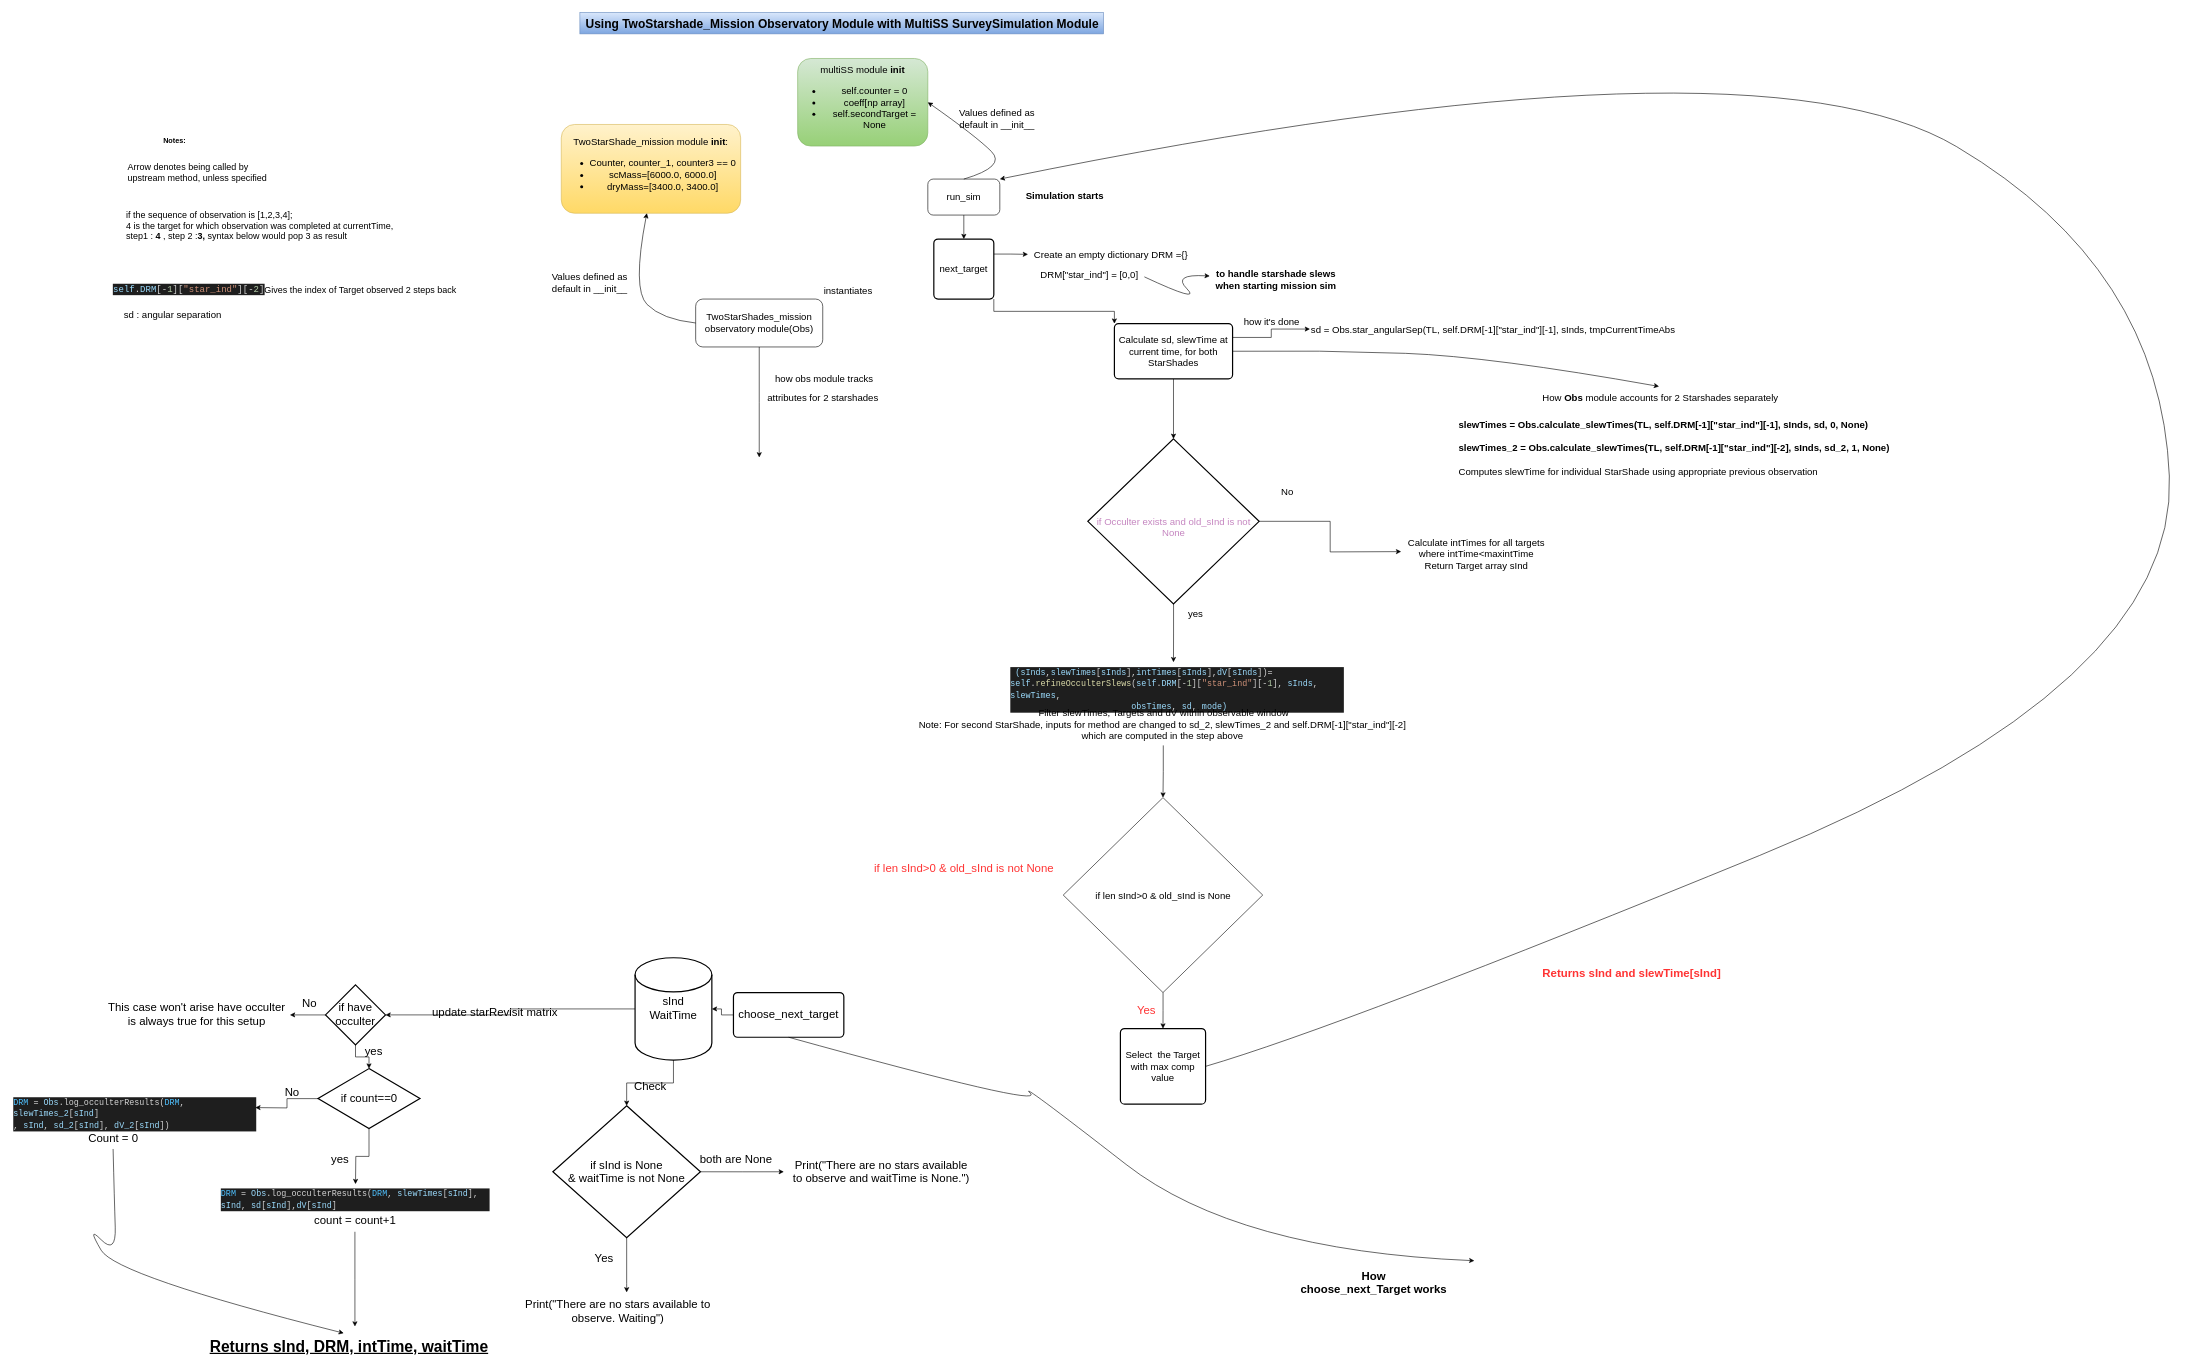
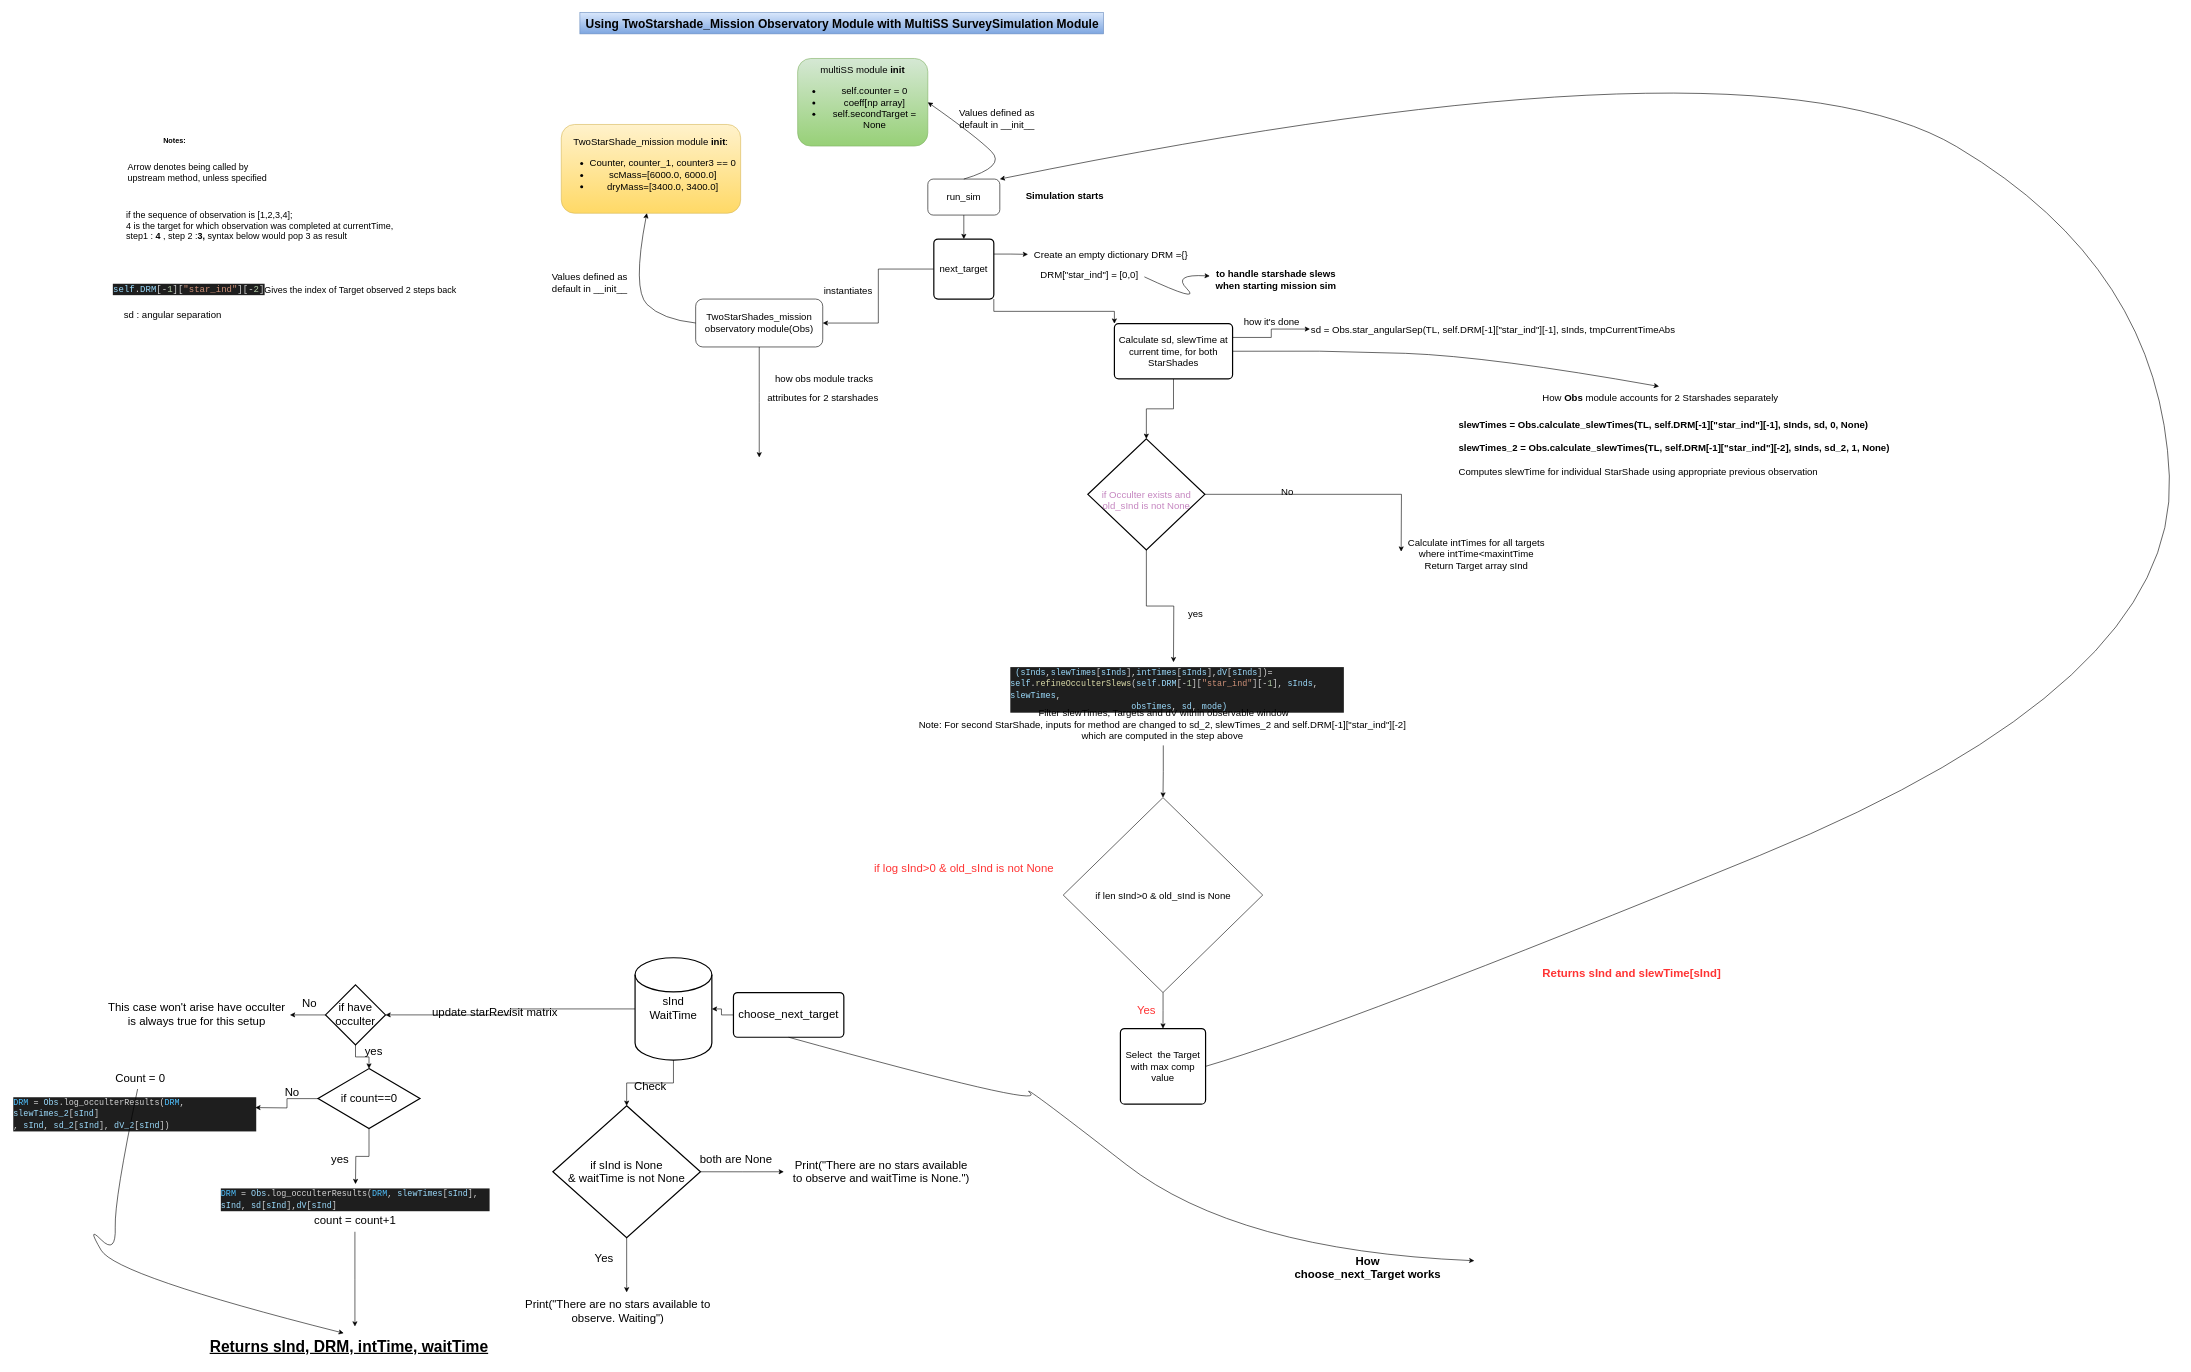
edge "next_target" -> "TwoStarShades_mission observatory module(Obs)": added
node "if Occulter exists and old_sInd is not None": size 171x165 -> 117x111
node "if len sInd>0 & old_sInd is not None": label "if len sInd>0 & old_sInd is not None" -> "if log sInd>0 & old_sInd is not None"
node "Count = 0": moved (113, 1139) -> (140, 1079)
node "How choose_next_Target works": moved (1374, 1283) -> (1368, 1268)
